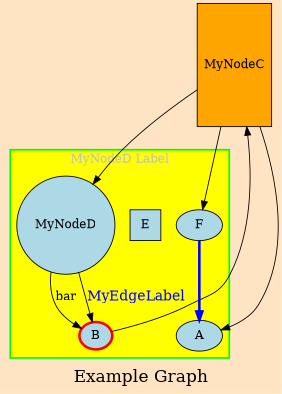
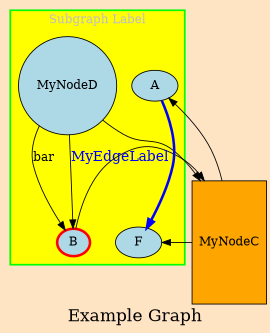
edge "MyNodeC" -> "MyNodeD": reversed
cluster "MyNodeD Label": label "MyNodeD Label" -> "Subgraph Label"
node "E": removed
edge "F" -> "A": reversed
